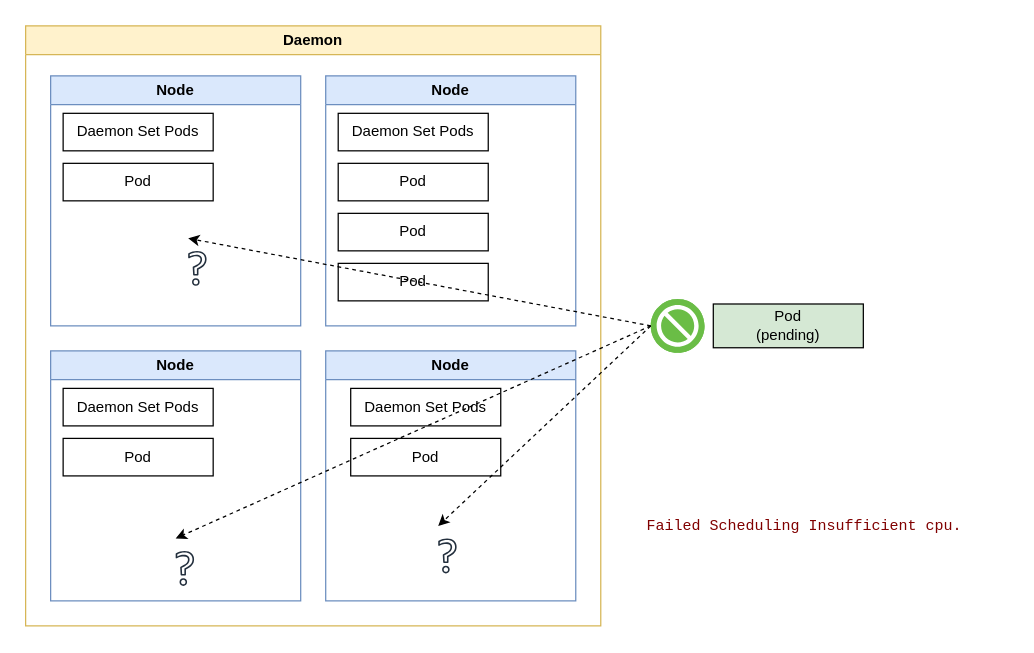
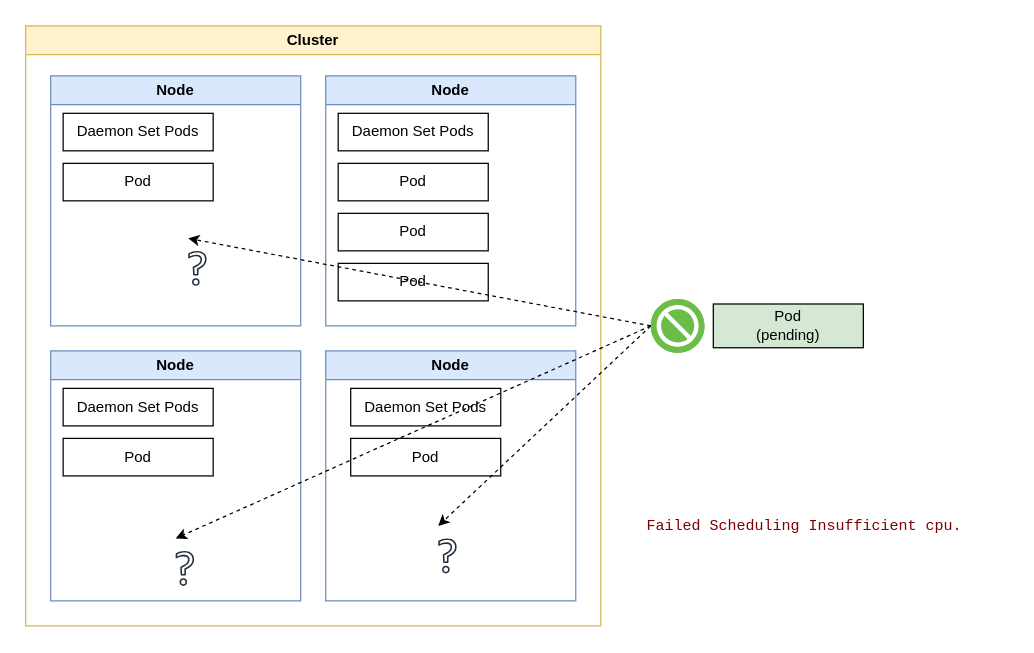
node "Daemon": label "Daemon" -> "Cluster"
